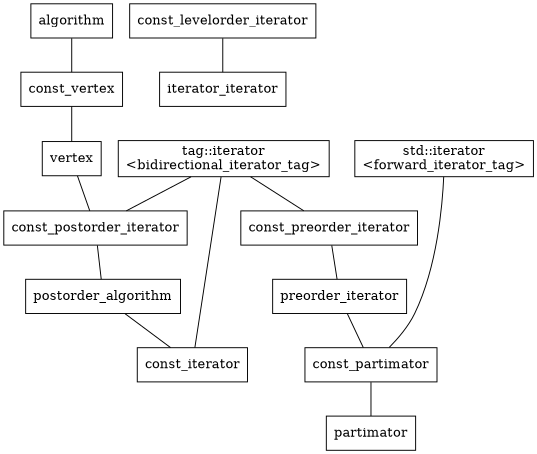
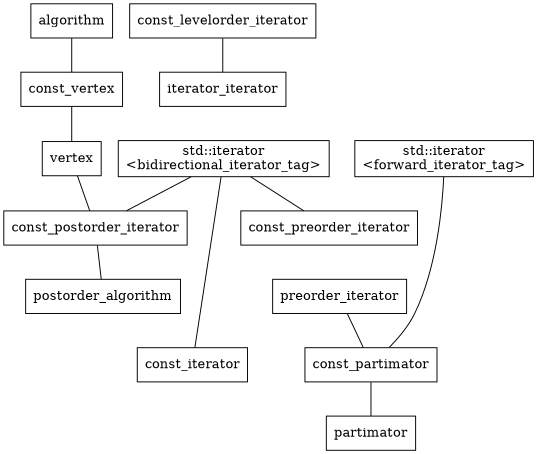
node "tag::iterator <bidirectional_iterator_tag>": label "tag::iterator <bidirectional_iterator_tag>" -> "std::iterator <bidirectional_iterator_tag>"
edge "const_preorder_iterator" -- "preorder_iterator": removed
edge "postorder_algorithm" -- "const_iterator": removed
